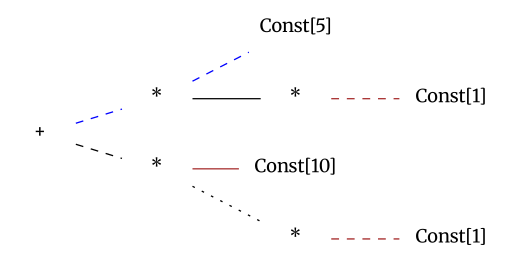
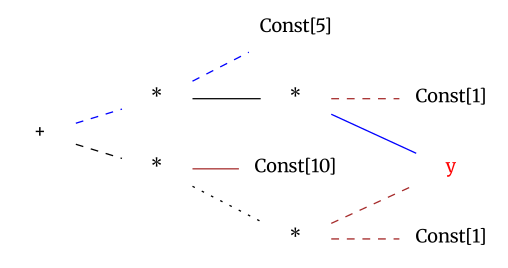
node "y": added
